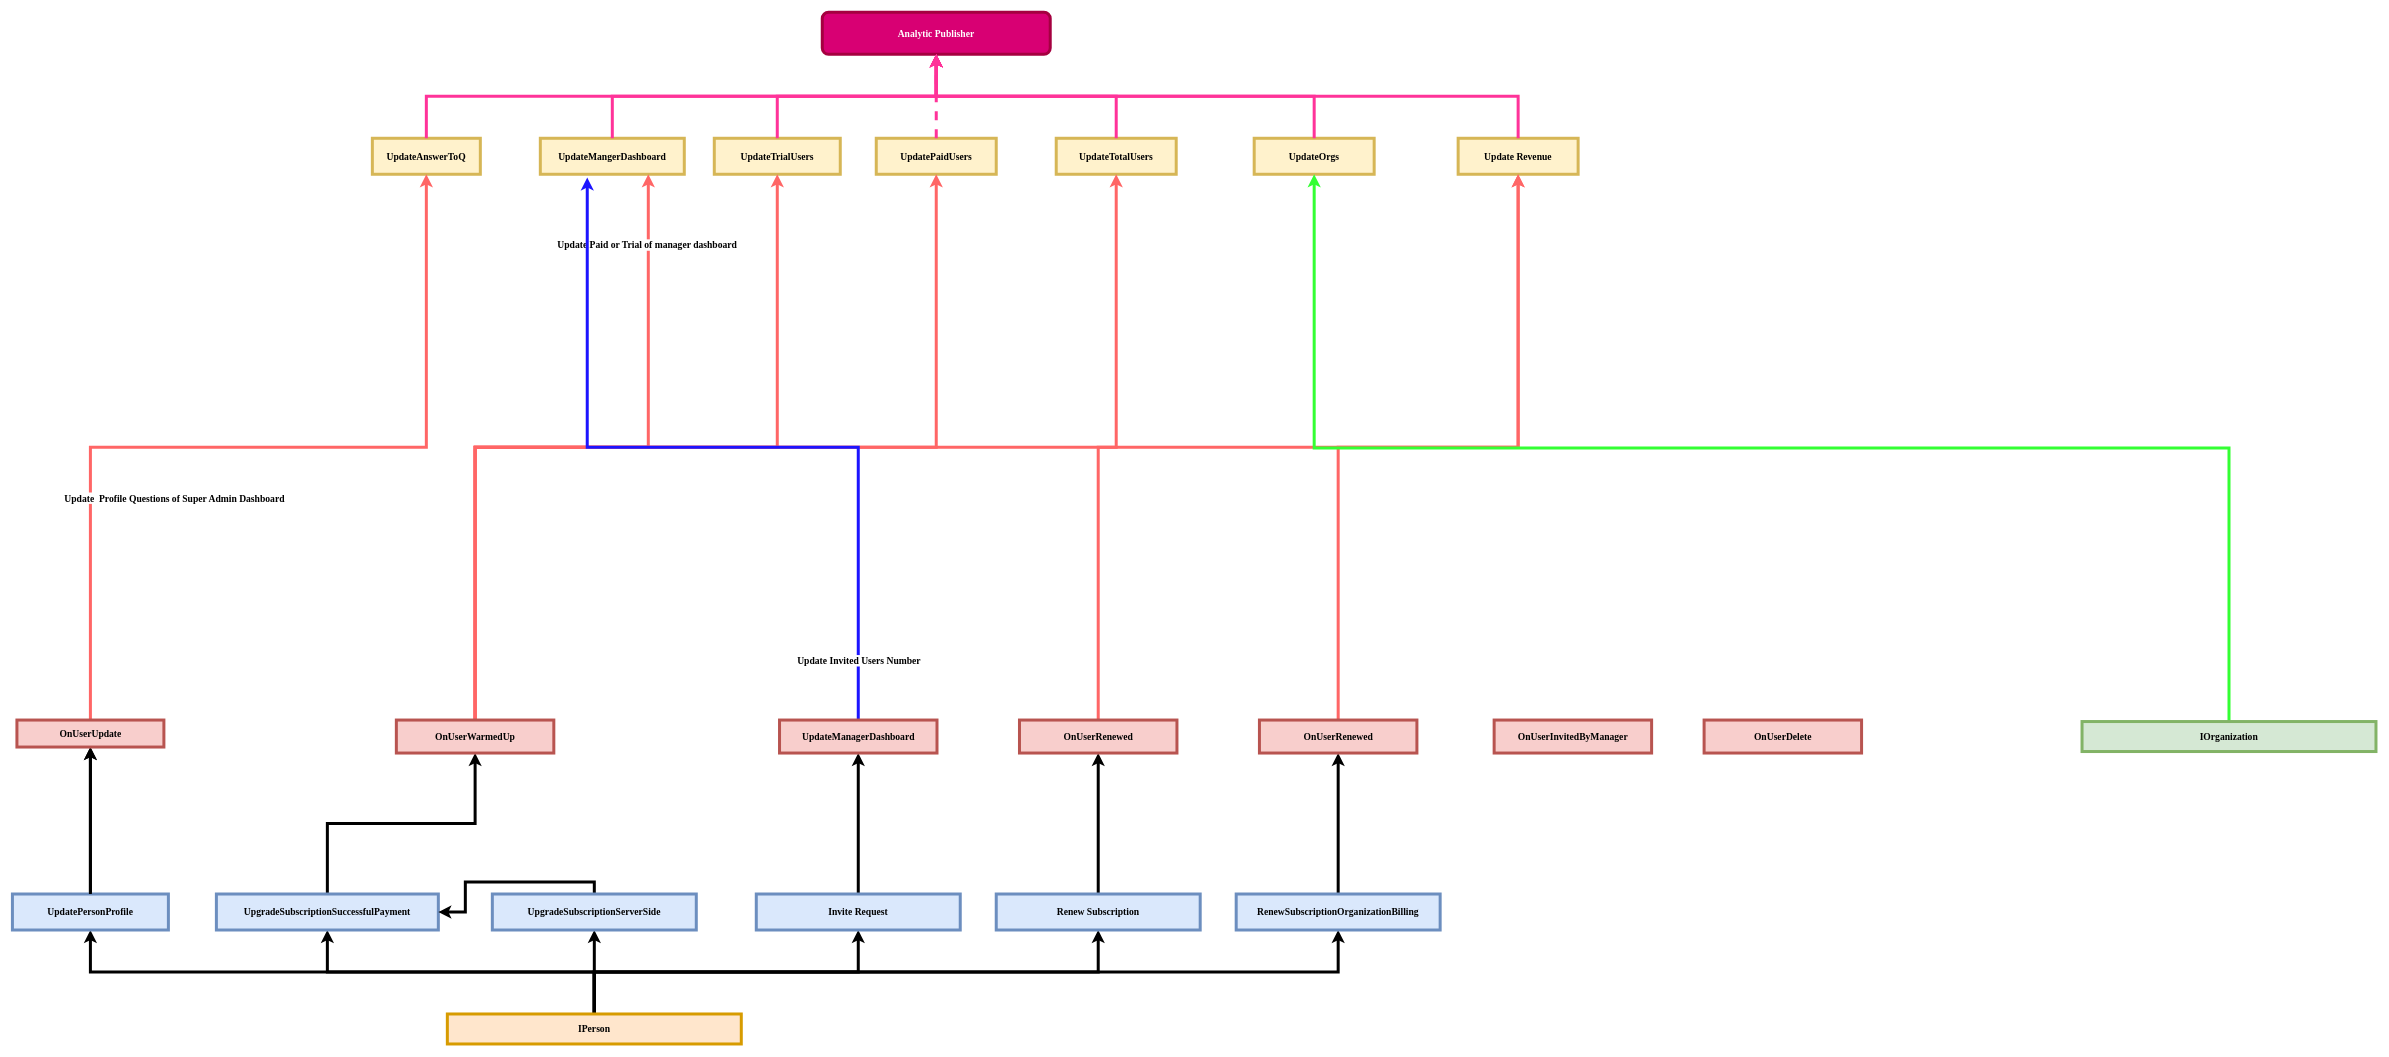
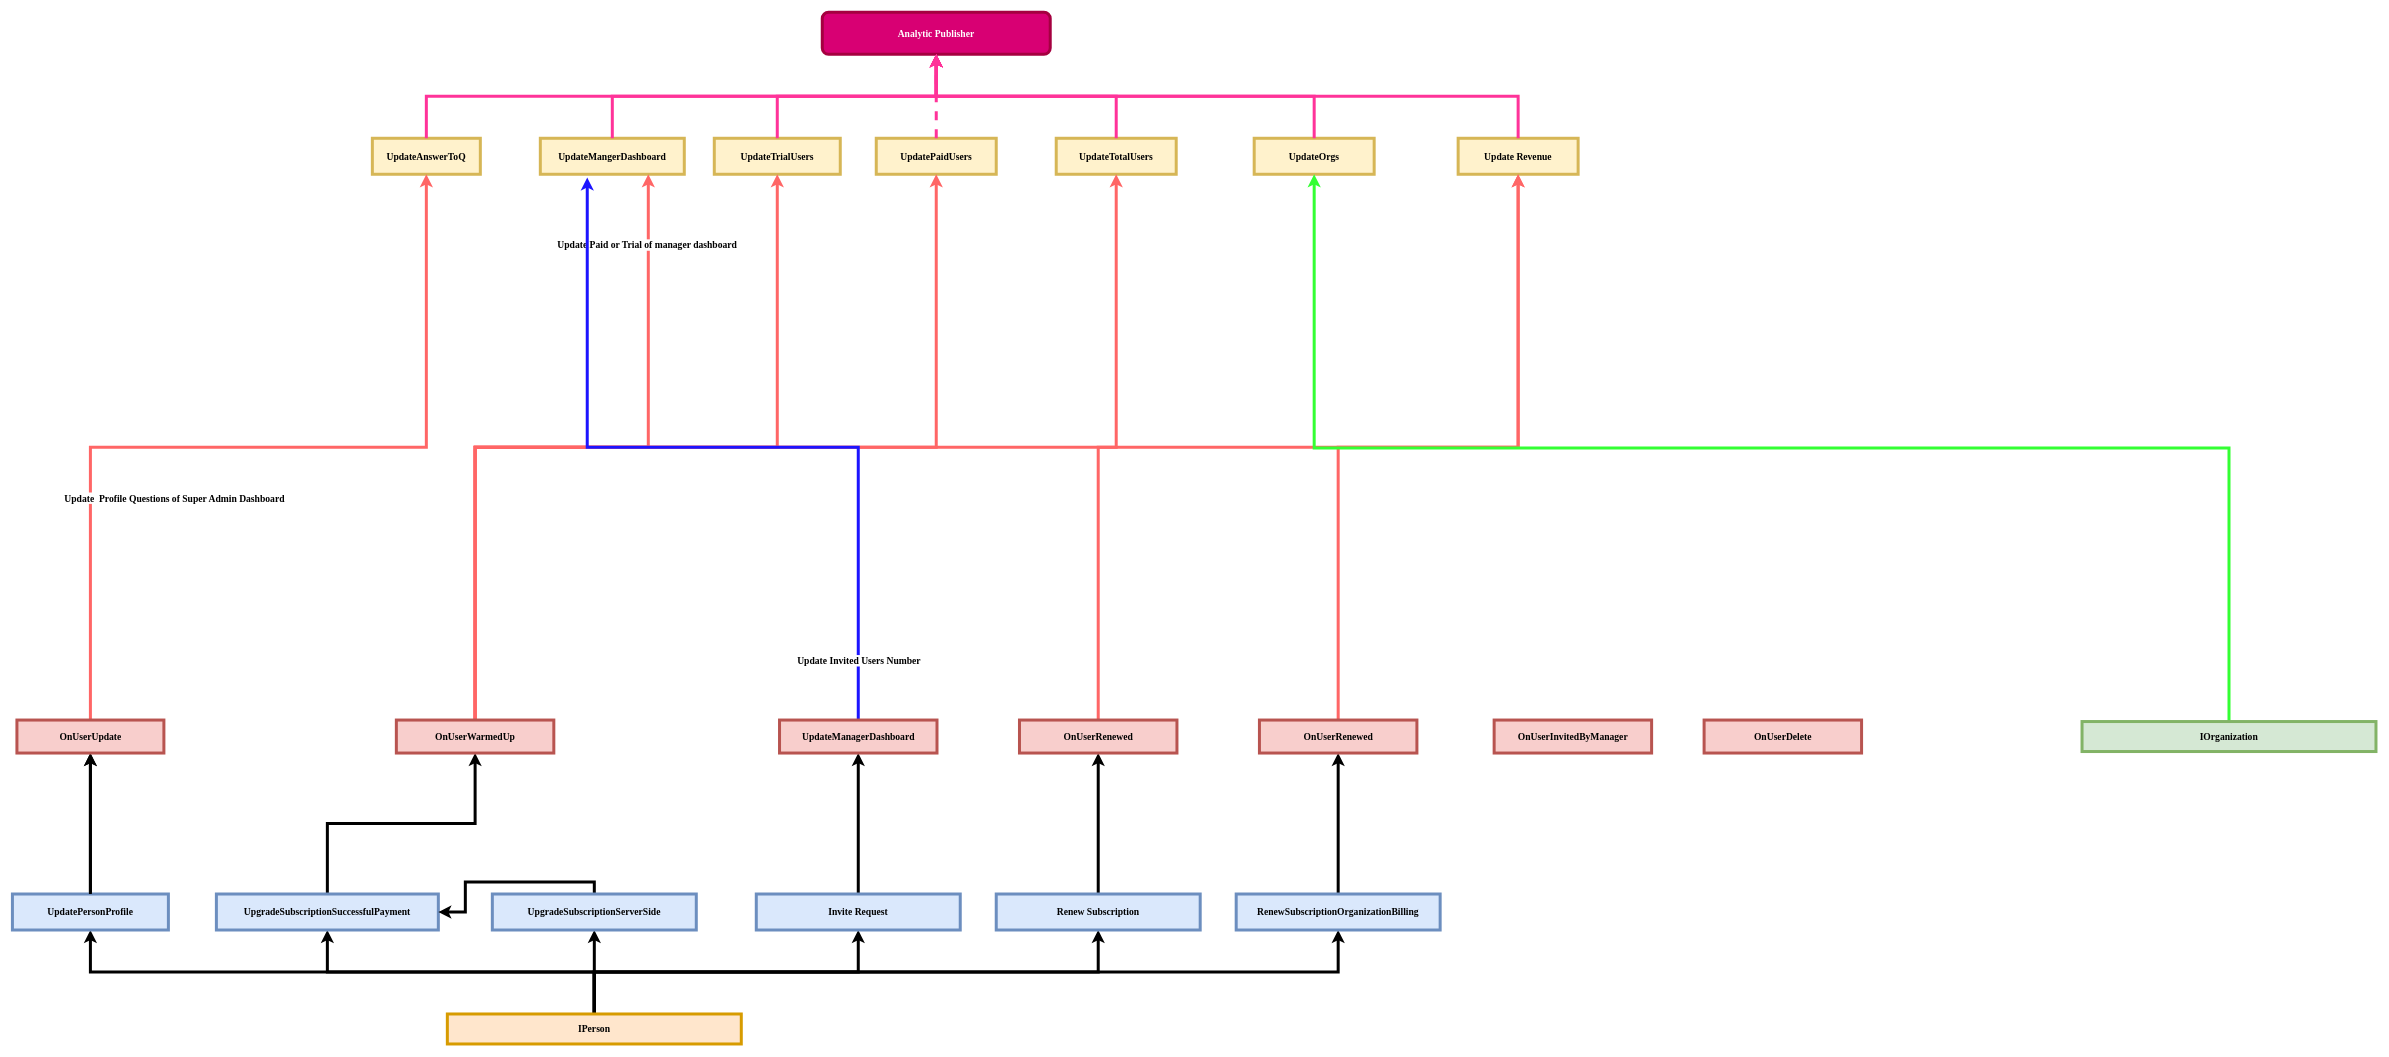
node "OnUserUpdate": size 147x27 -> 147x33
